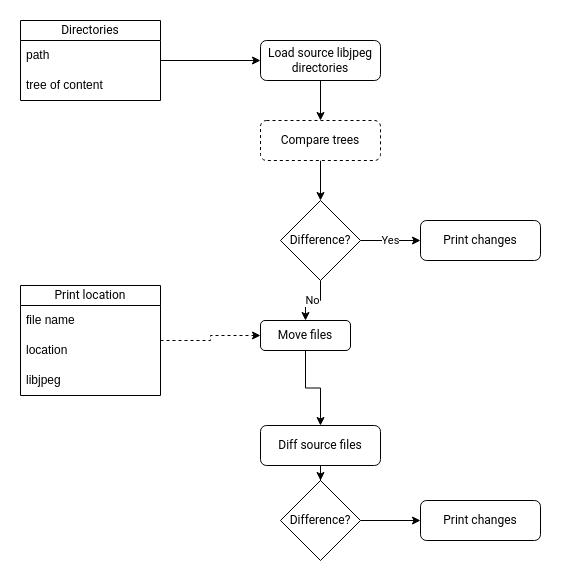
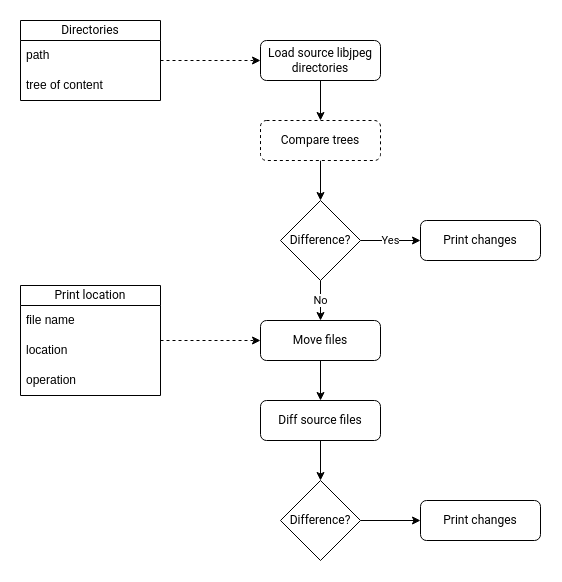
edge "Directories" -> "Load source libjpeg directories": style solid -> dashed
node "Move files": size 90x30 -> 120x40
node "libjpeg": label "libjpeg" -> "operation"
node "Diff source files": moved (321, 446) -> (321, 421)
